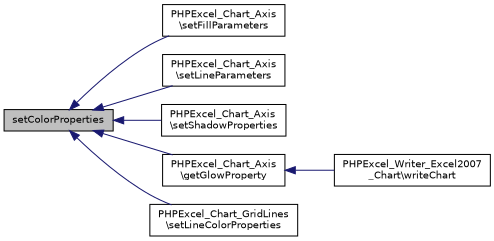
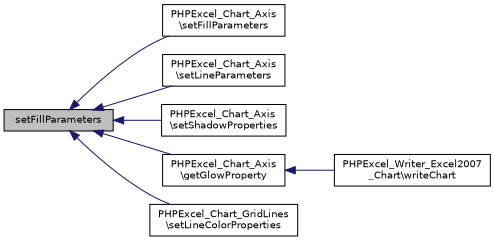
node "setColorProperties": label "setColorProperties" -> "setFillParameters"
